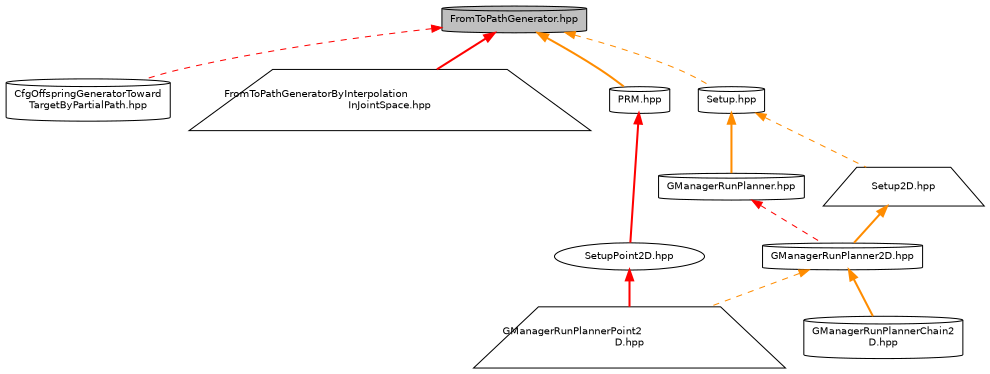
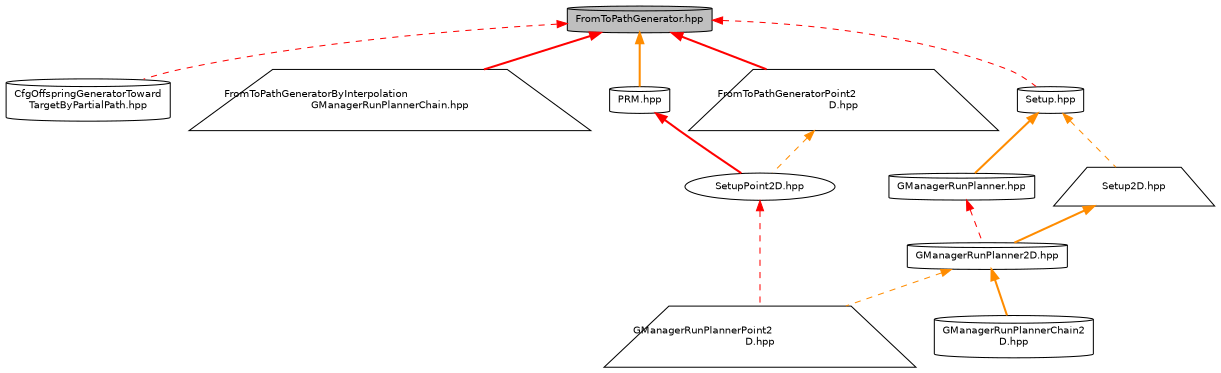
edge "Setup.hpp" -> "FromToPathGenerator.hpp": color darkorange -> red
node "FromToPathGeneratorByInterpolation InJointSpace.hpp": label "FromToPathGeneratorByInterpolation InJointSpace.hpp" -> "FromToPathGeneratorByInterpolation GManagerRunPlannerChain.hpp"
node "FromToPathGeneratorPoint2 D.hpp": added
edge "GManagerRunPlannerPoint2 D.hpp" -> "SetupPoint2D.hpp": style bold -> dashed
